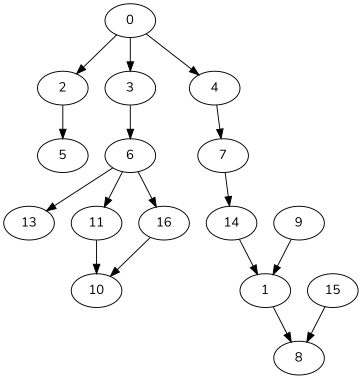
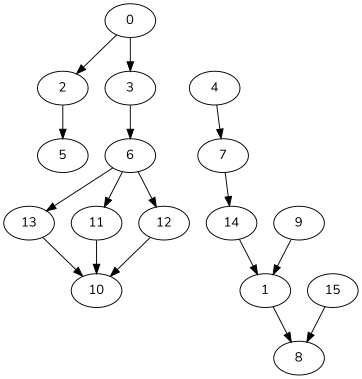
edge "0" -> "4": removed
node "16": label "16" -> "12"
edge "13" -> "10": added
